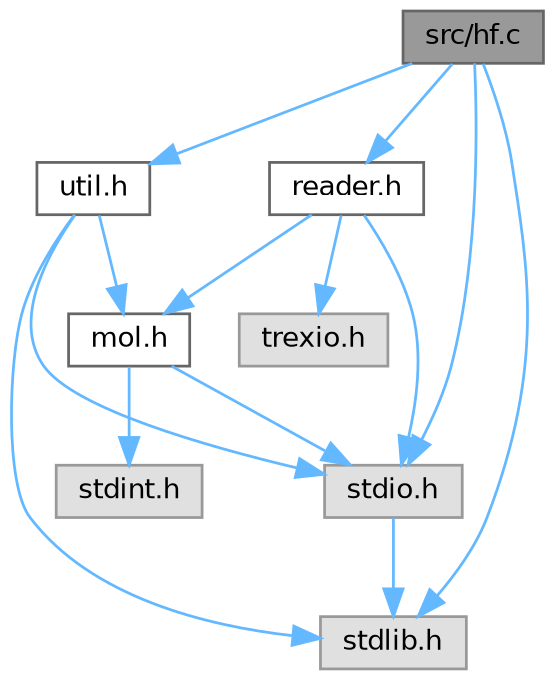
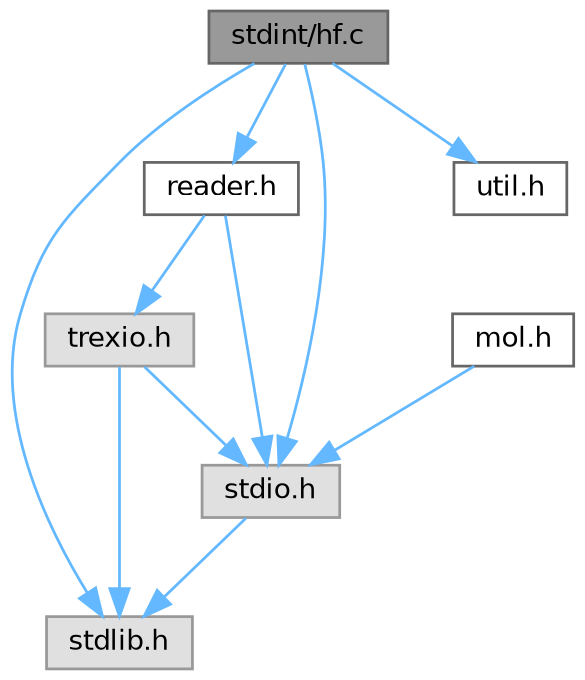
node "src/hf.c": label "src/hf.c" -> "stdint/hf.c"
edge "util.h" -> "mol.h": removed
edge "reader.h" -> "mol.h": removed
edge "util.h" -> "stdio.h": now "trexio.h" -> "stdio.h"
node "stdint.h": removed
edge "util.h" -> "stdlib.h": now "trexio.h" -> "stdlib.h"
